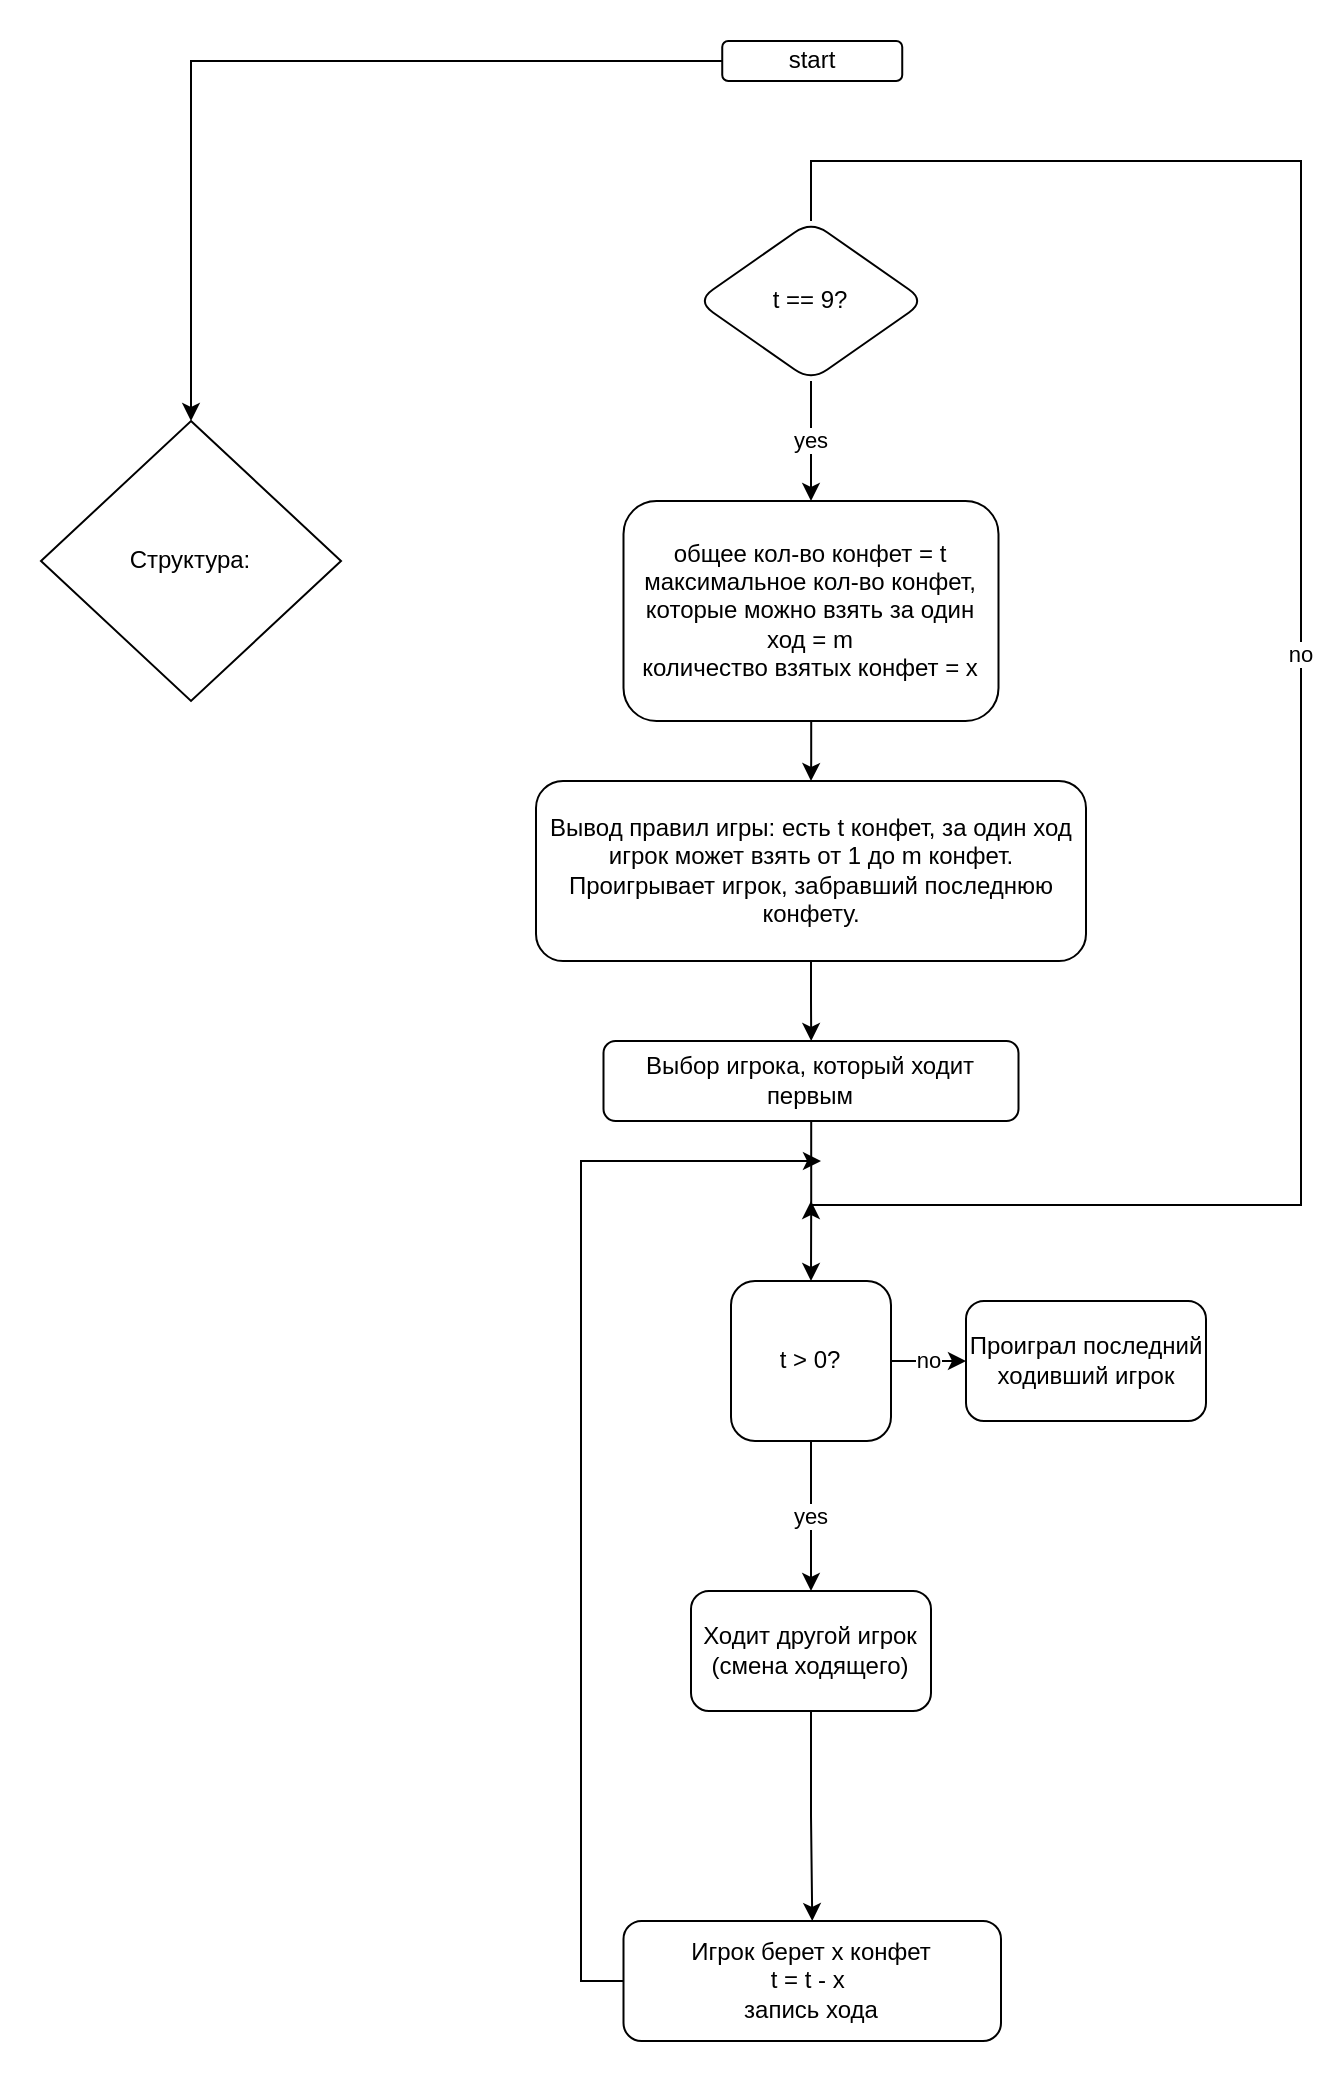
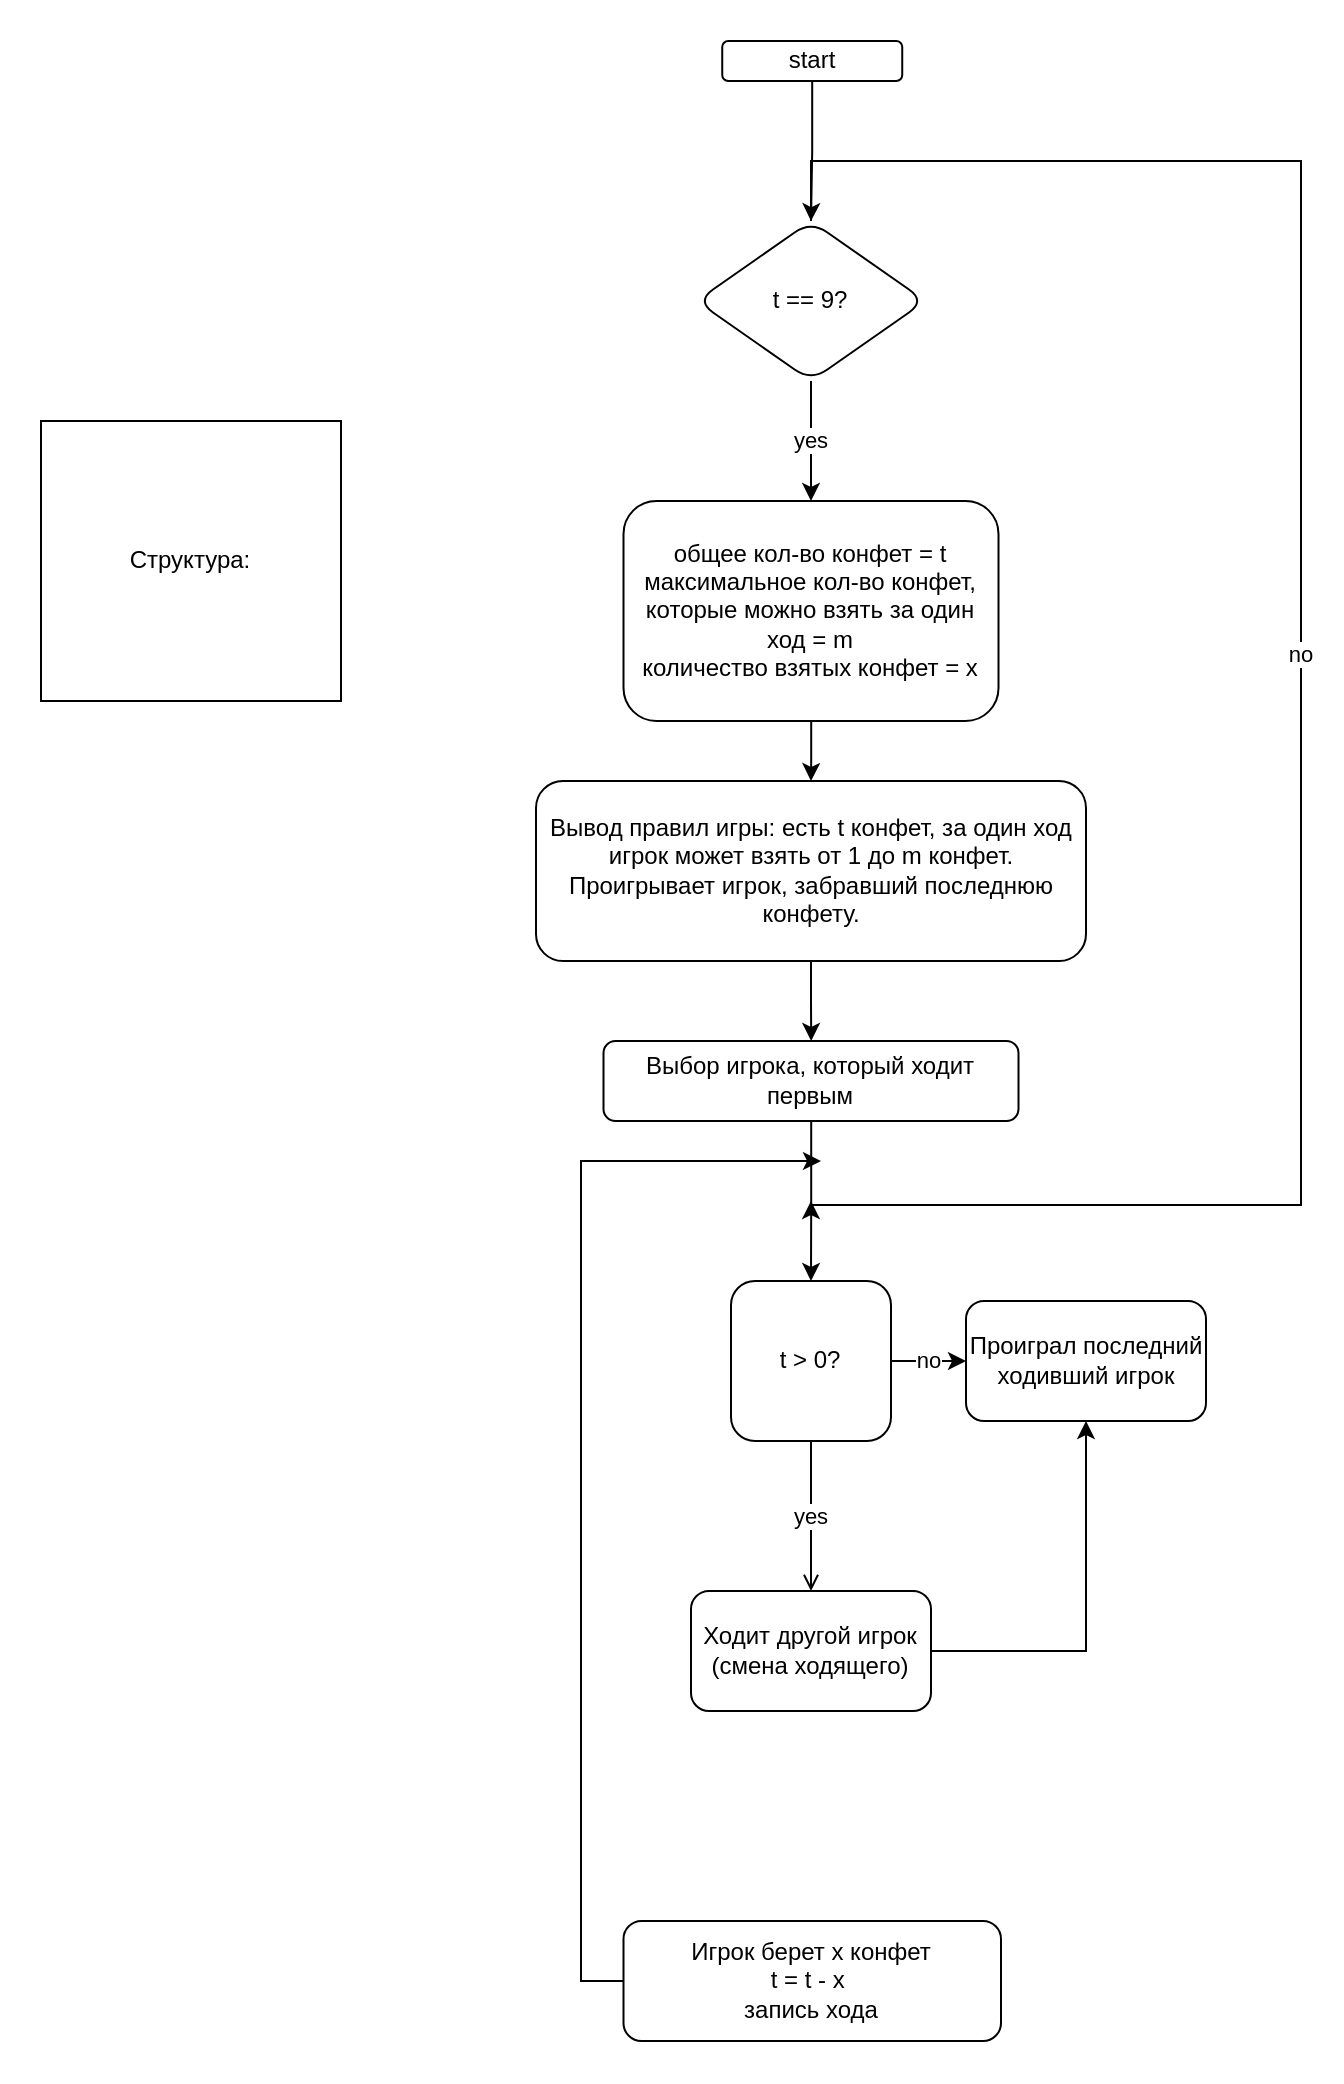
edge "start" -> "Структура:": now "start" -> "t == 9?"
node "Структура:": shape diamond -> rectangle
edge "t > 0?" -> "Ходит другой игрок (смена ходящего)": arrowhead classic -> open
edge "Ходит другой игрок (смена ходящего)" -> "Игрок берет x конфет t = t - x запись хода": now "Ходит другой игрок (смена ходящего)" -> "Проиграл последний ходивший игрок"
